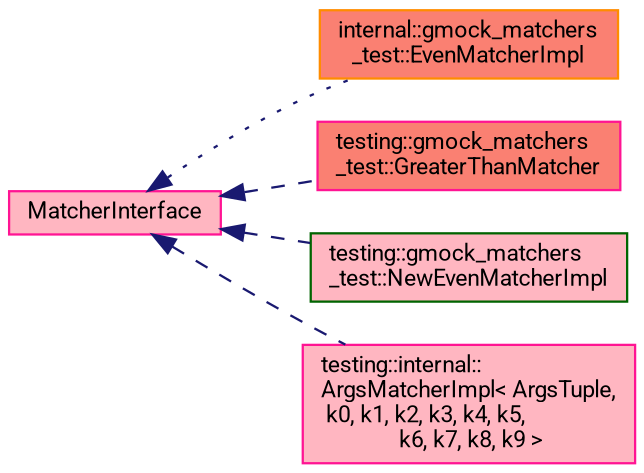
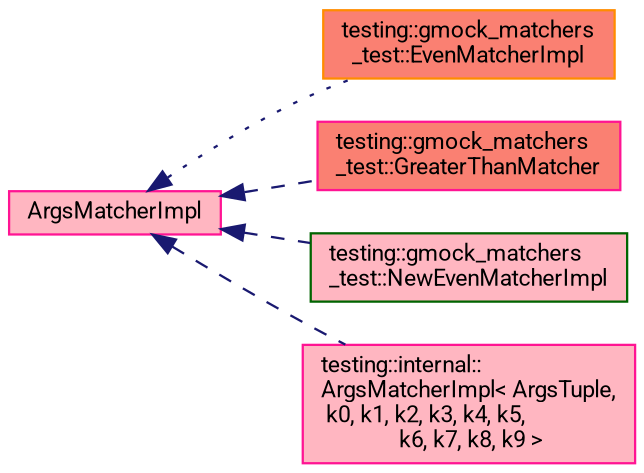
node "internal::gmock_matchers _test::EvenMatcherImpl": label "internal::gmock_matchers _test::EvenMatcherImpl" -> "testing::gmock_matchers _test::EvenMatcherImpl"
node "MatcherInterface": label "MatcherInterface" -> "ArgsMatcherImpl"
